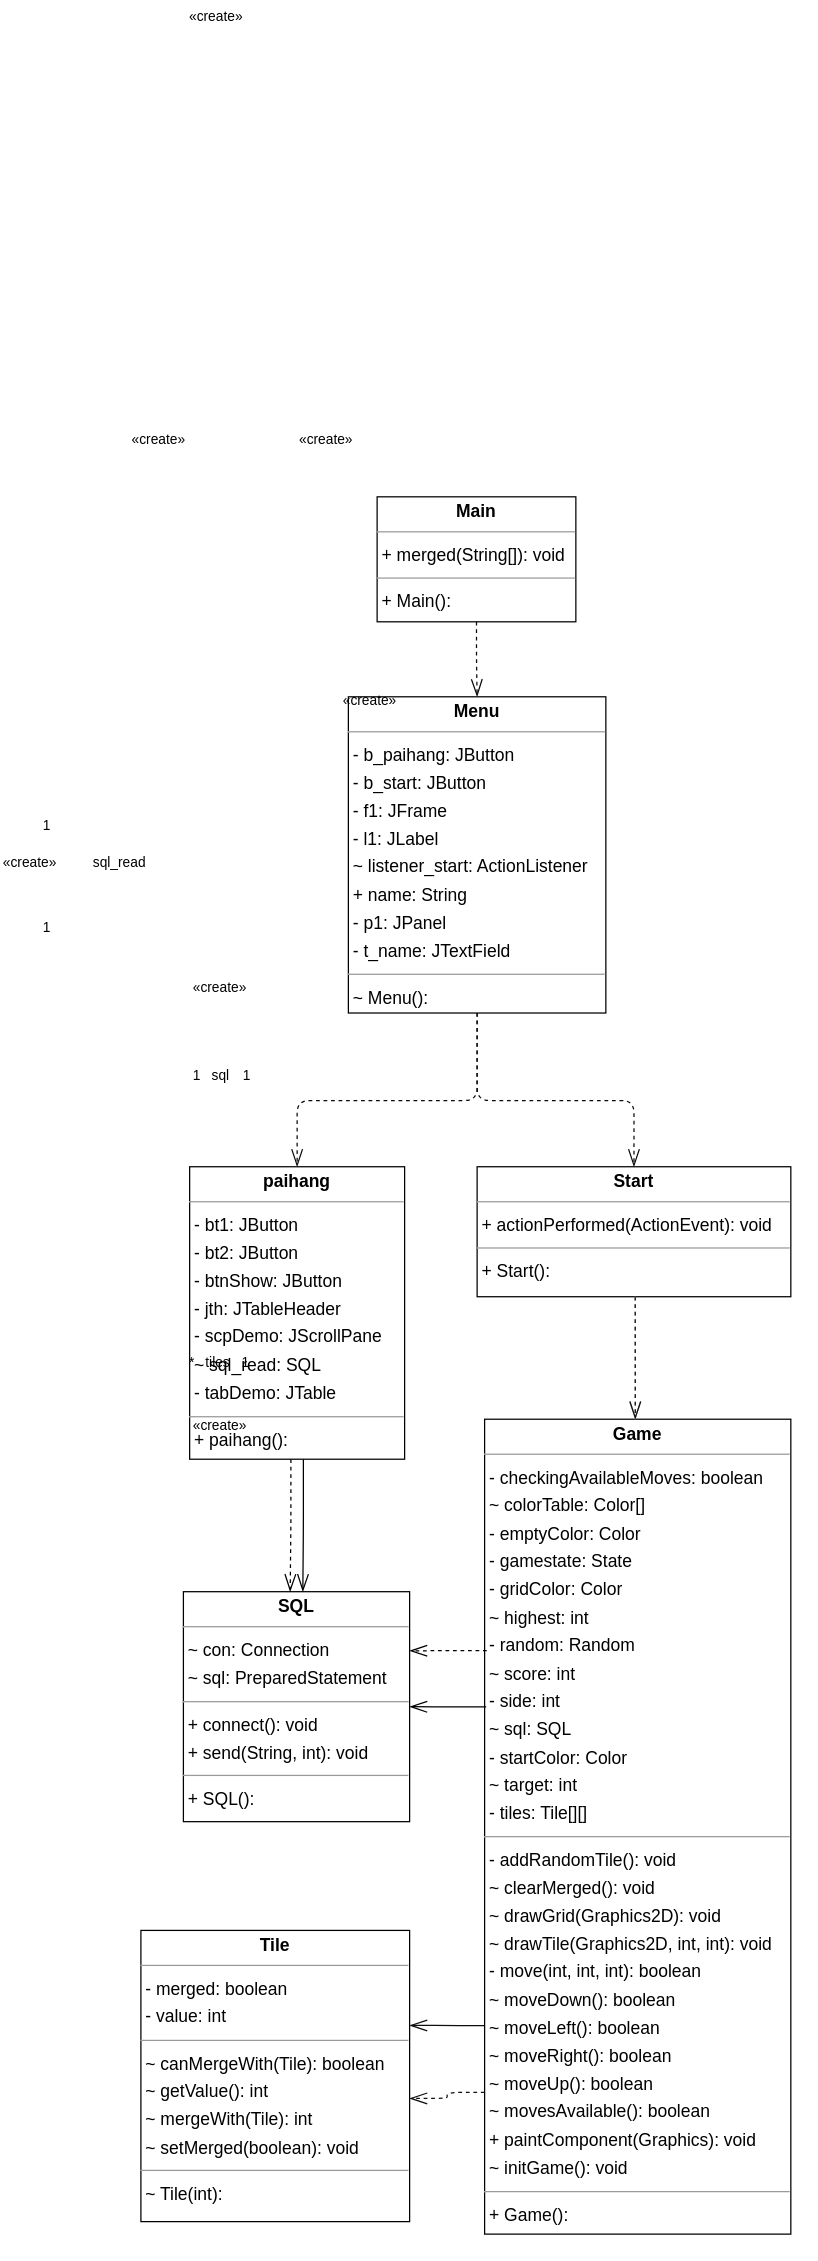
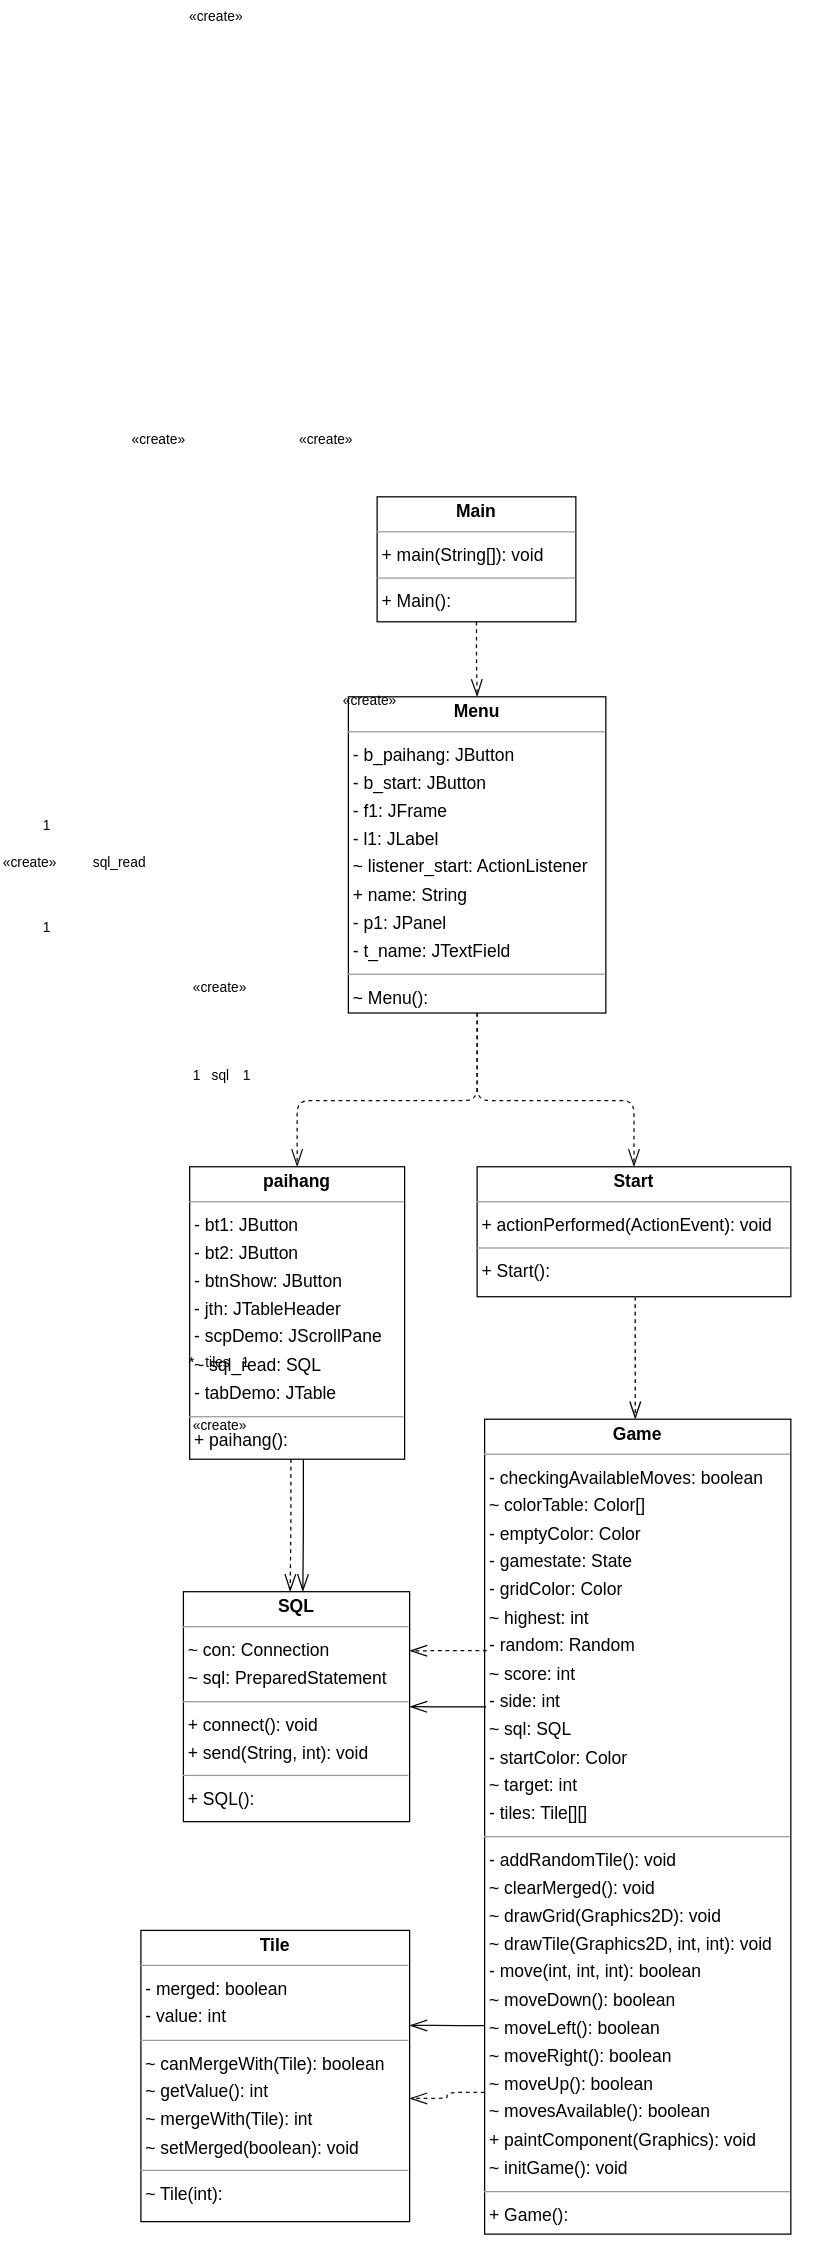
node "Main + merged(String[]): void + Main():": label "Main + merged(String[]): void + Main():" -> "Main + main(String[]): void + Main():"
